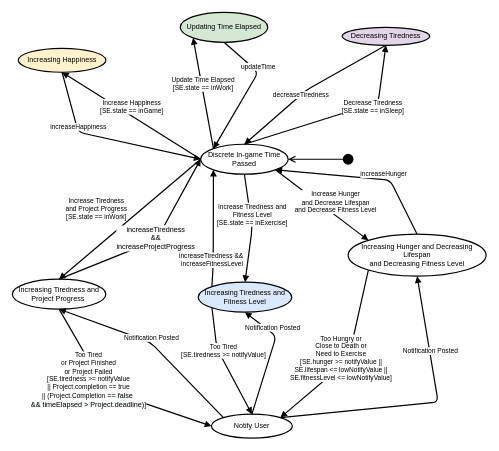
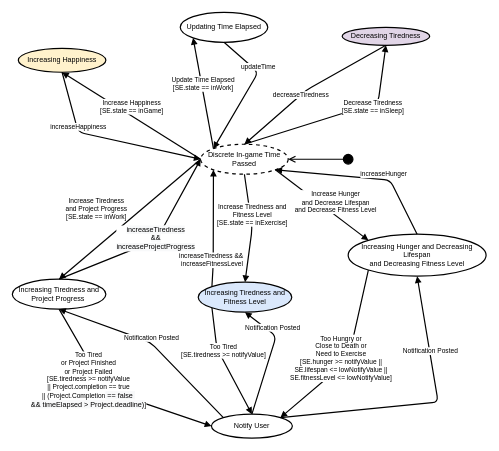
node "Updating Time Elapsed": fillcolor #d5e8d4 -> #ffffff
node "Discrete In-game Time Passed": style solid -> dashed
